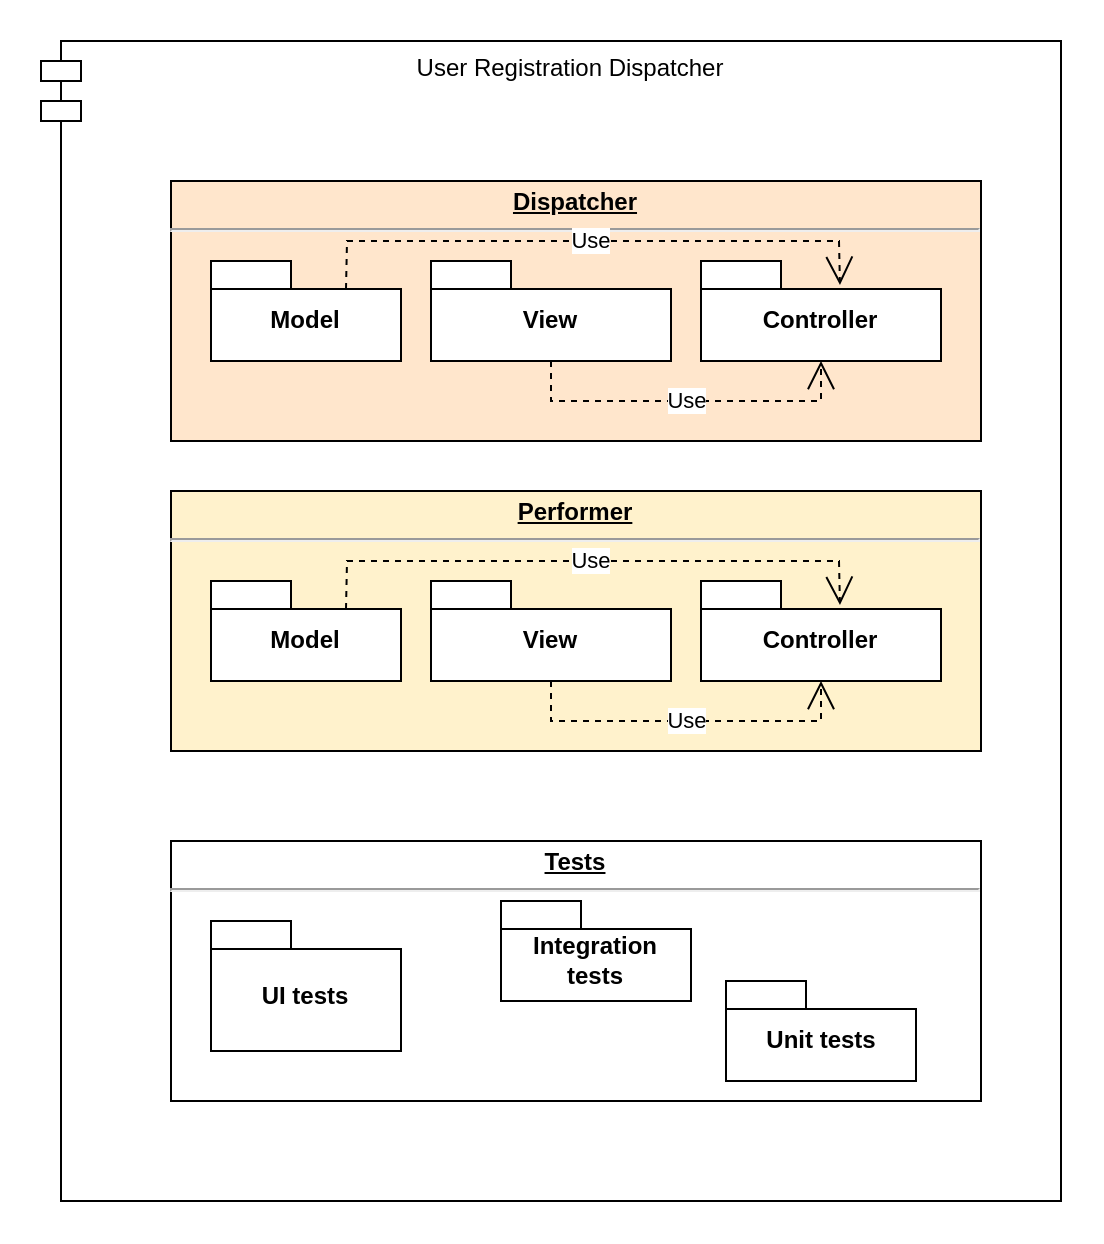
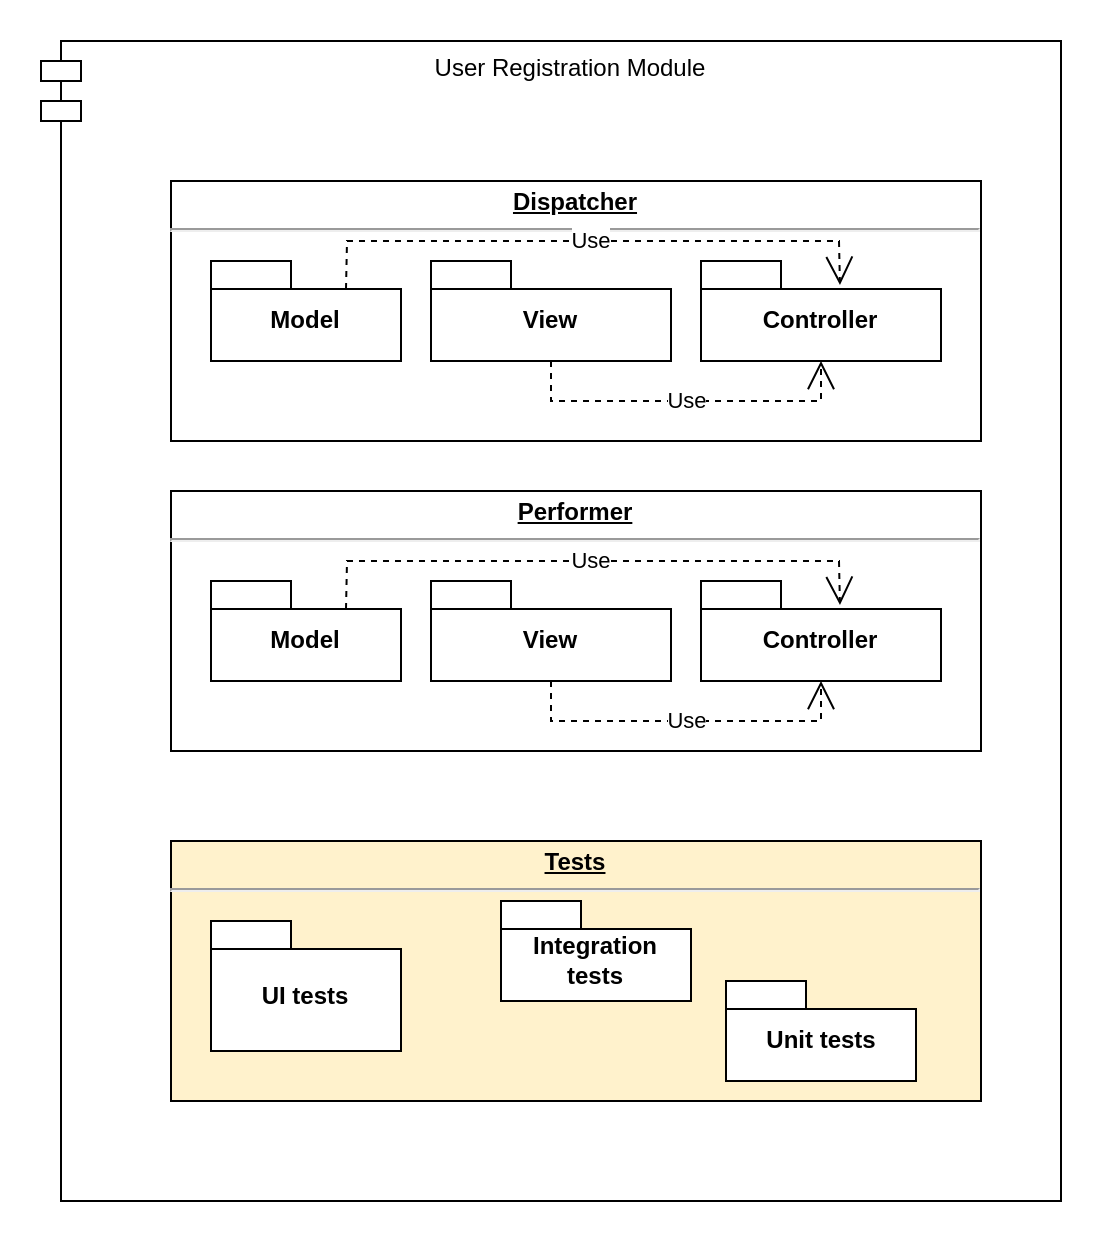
node "User Registration Dispatcher": label "User Registration Dispatcher" -> "User Registration Module"
node "Dispatcher": fillcolor #ffe6cc -> #ffffff
node "Performer": fillcolor #fff2cc -> #ffffff
node "Tests": fillcolor #ffffff -> #fff2cc
